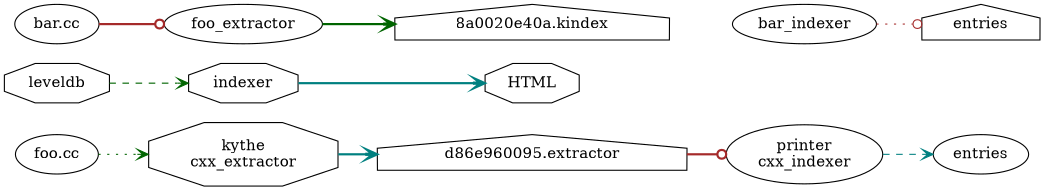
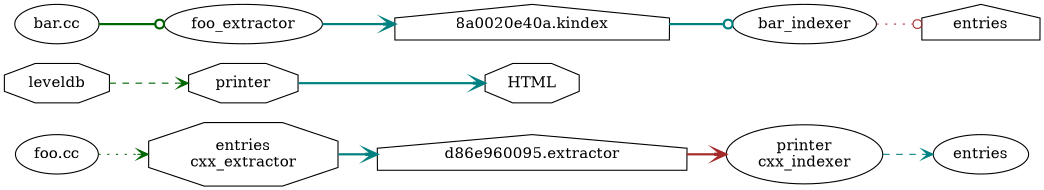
edge "bar.cc" -> "foo_extractor": color brown -> darkgreen
edge "foo_extractor" -> "8a0020e40a.kindex": color darkgreen -> teal
edge "8a0020e40a.kindex" -> "bar_indexer": added
node "indexer": label "indexer" -> "printer"
node "kythe cxx_extractor": label "kythe cxx_extractor" -> "entries cxx_extractor"
edge "d86e960095.extractor" -> "printer cxx_indexer": arrowhead odot -> vee
